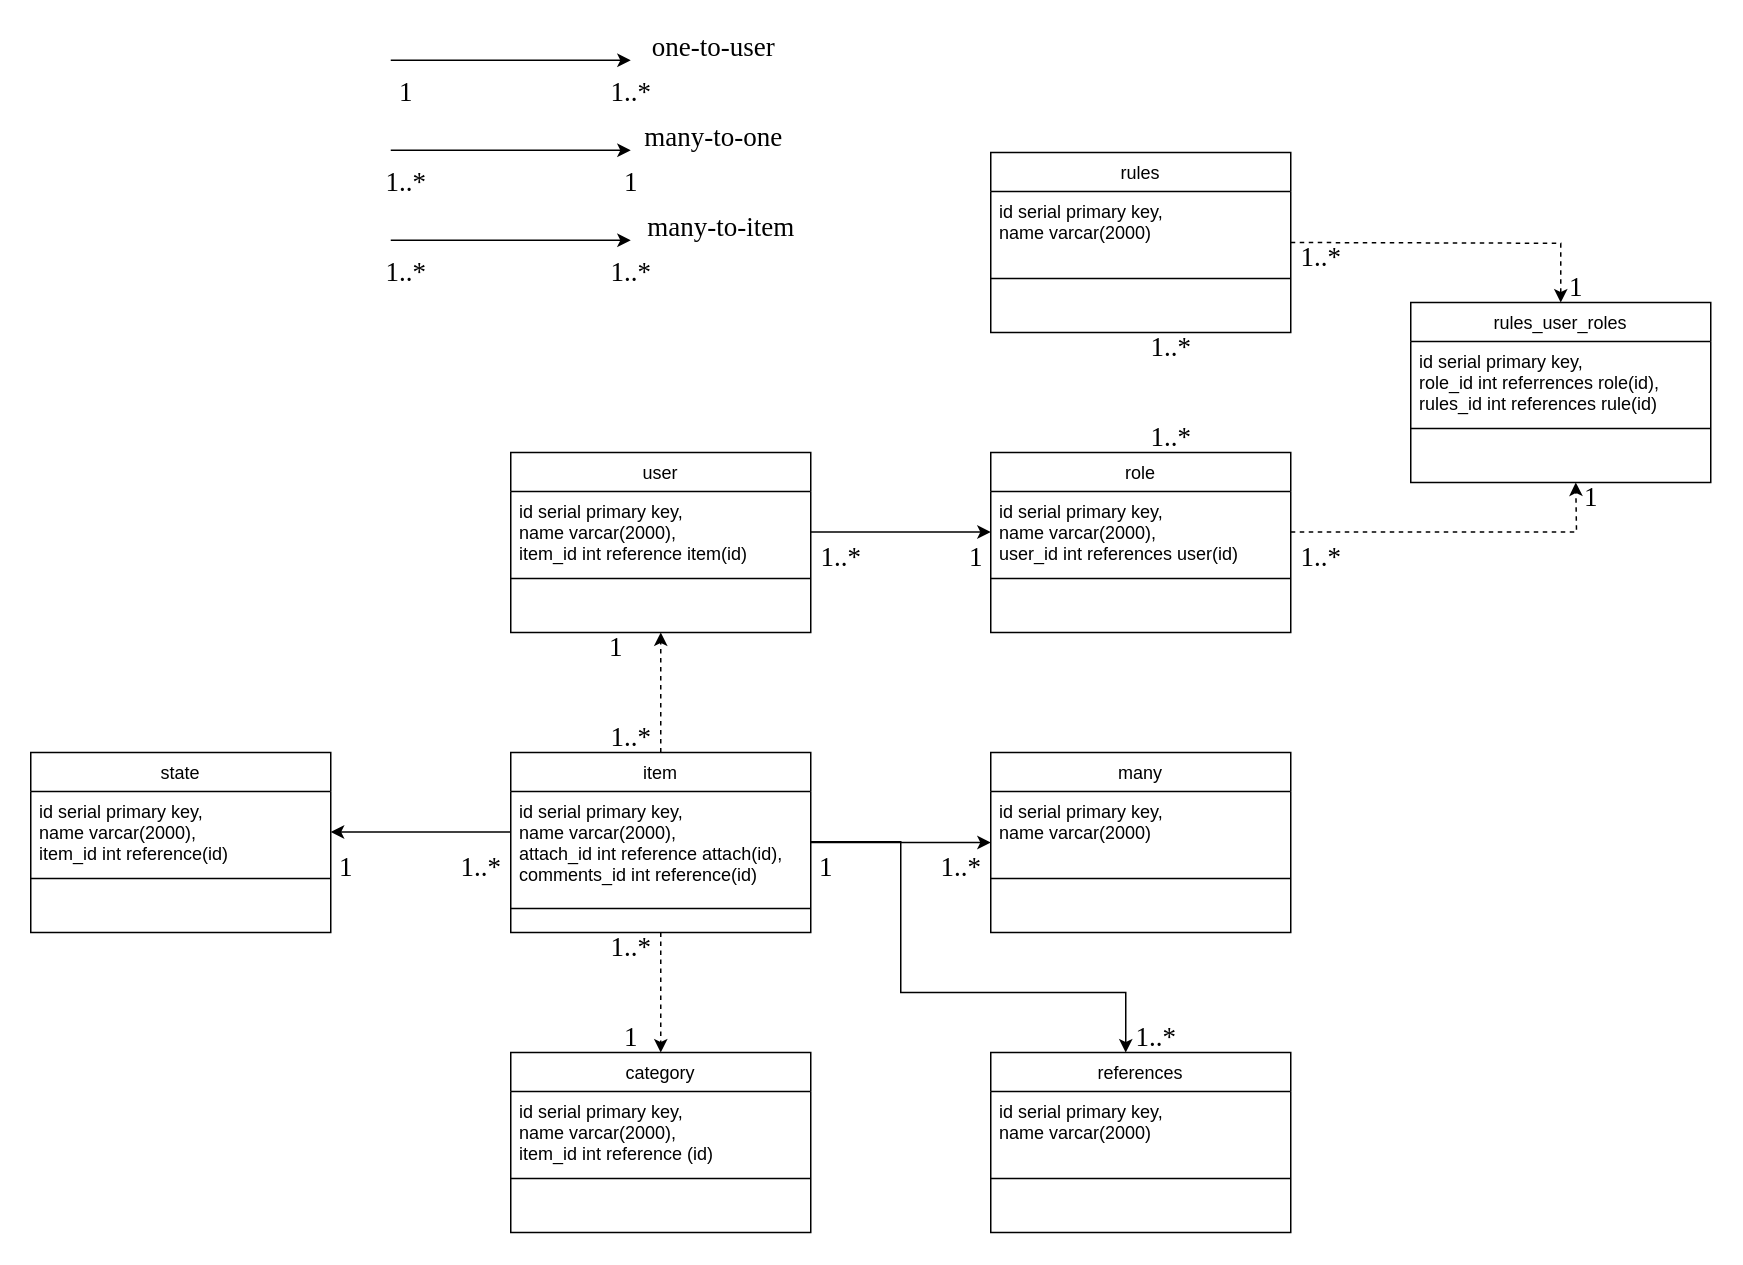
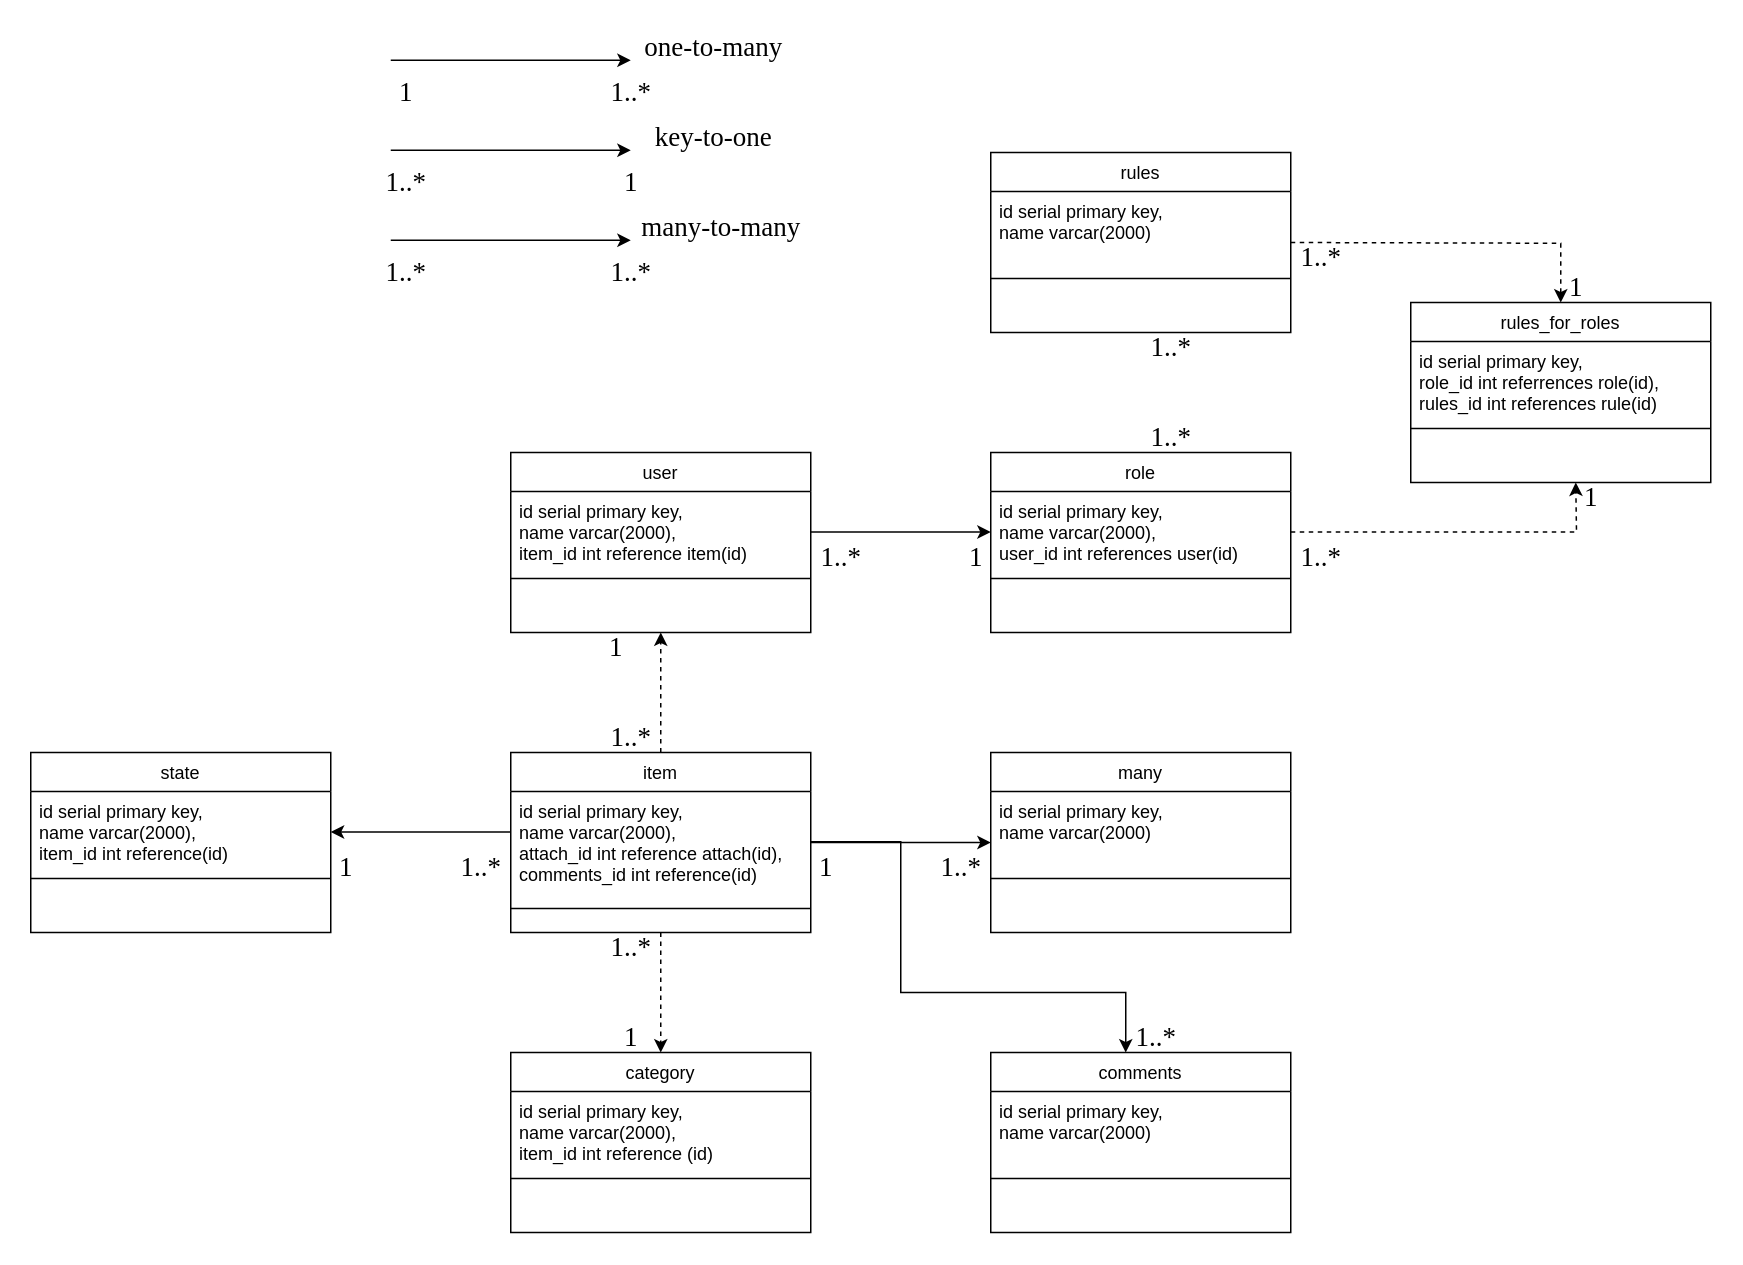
node "one-to-user": label "one-to-user" -> "one-to-many"
node "many-to-one": label "many-to-one" -> "key-to-one"
node "many-to-item": label "many-to-item" -> "many-to-many"
node "rules_user_roles": label "rules_user_roles" -> "rules_for_roles"
node "references": label "references" -> "comments"
